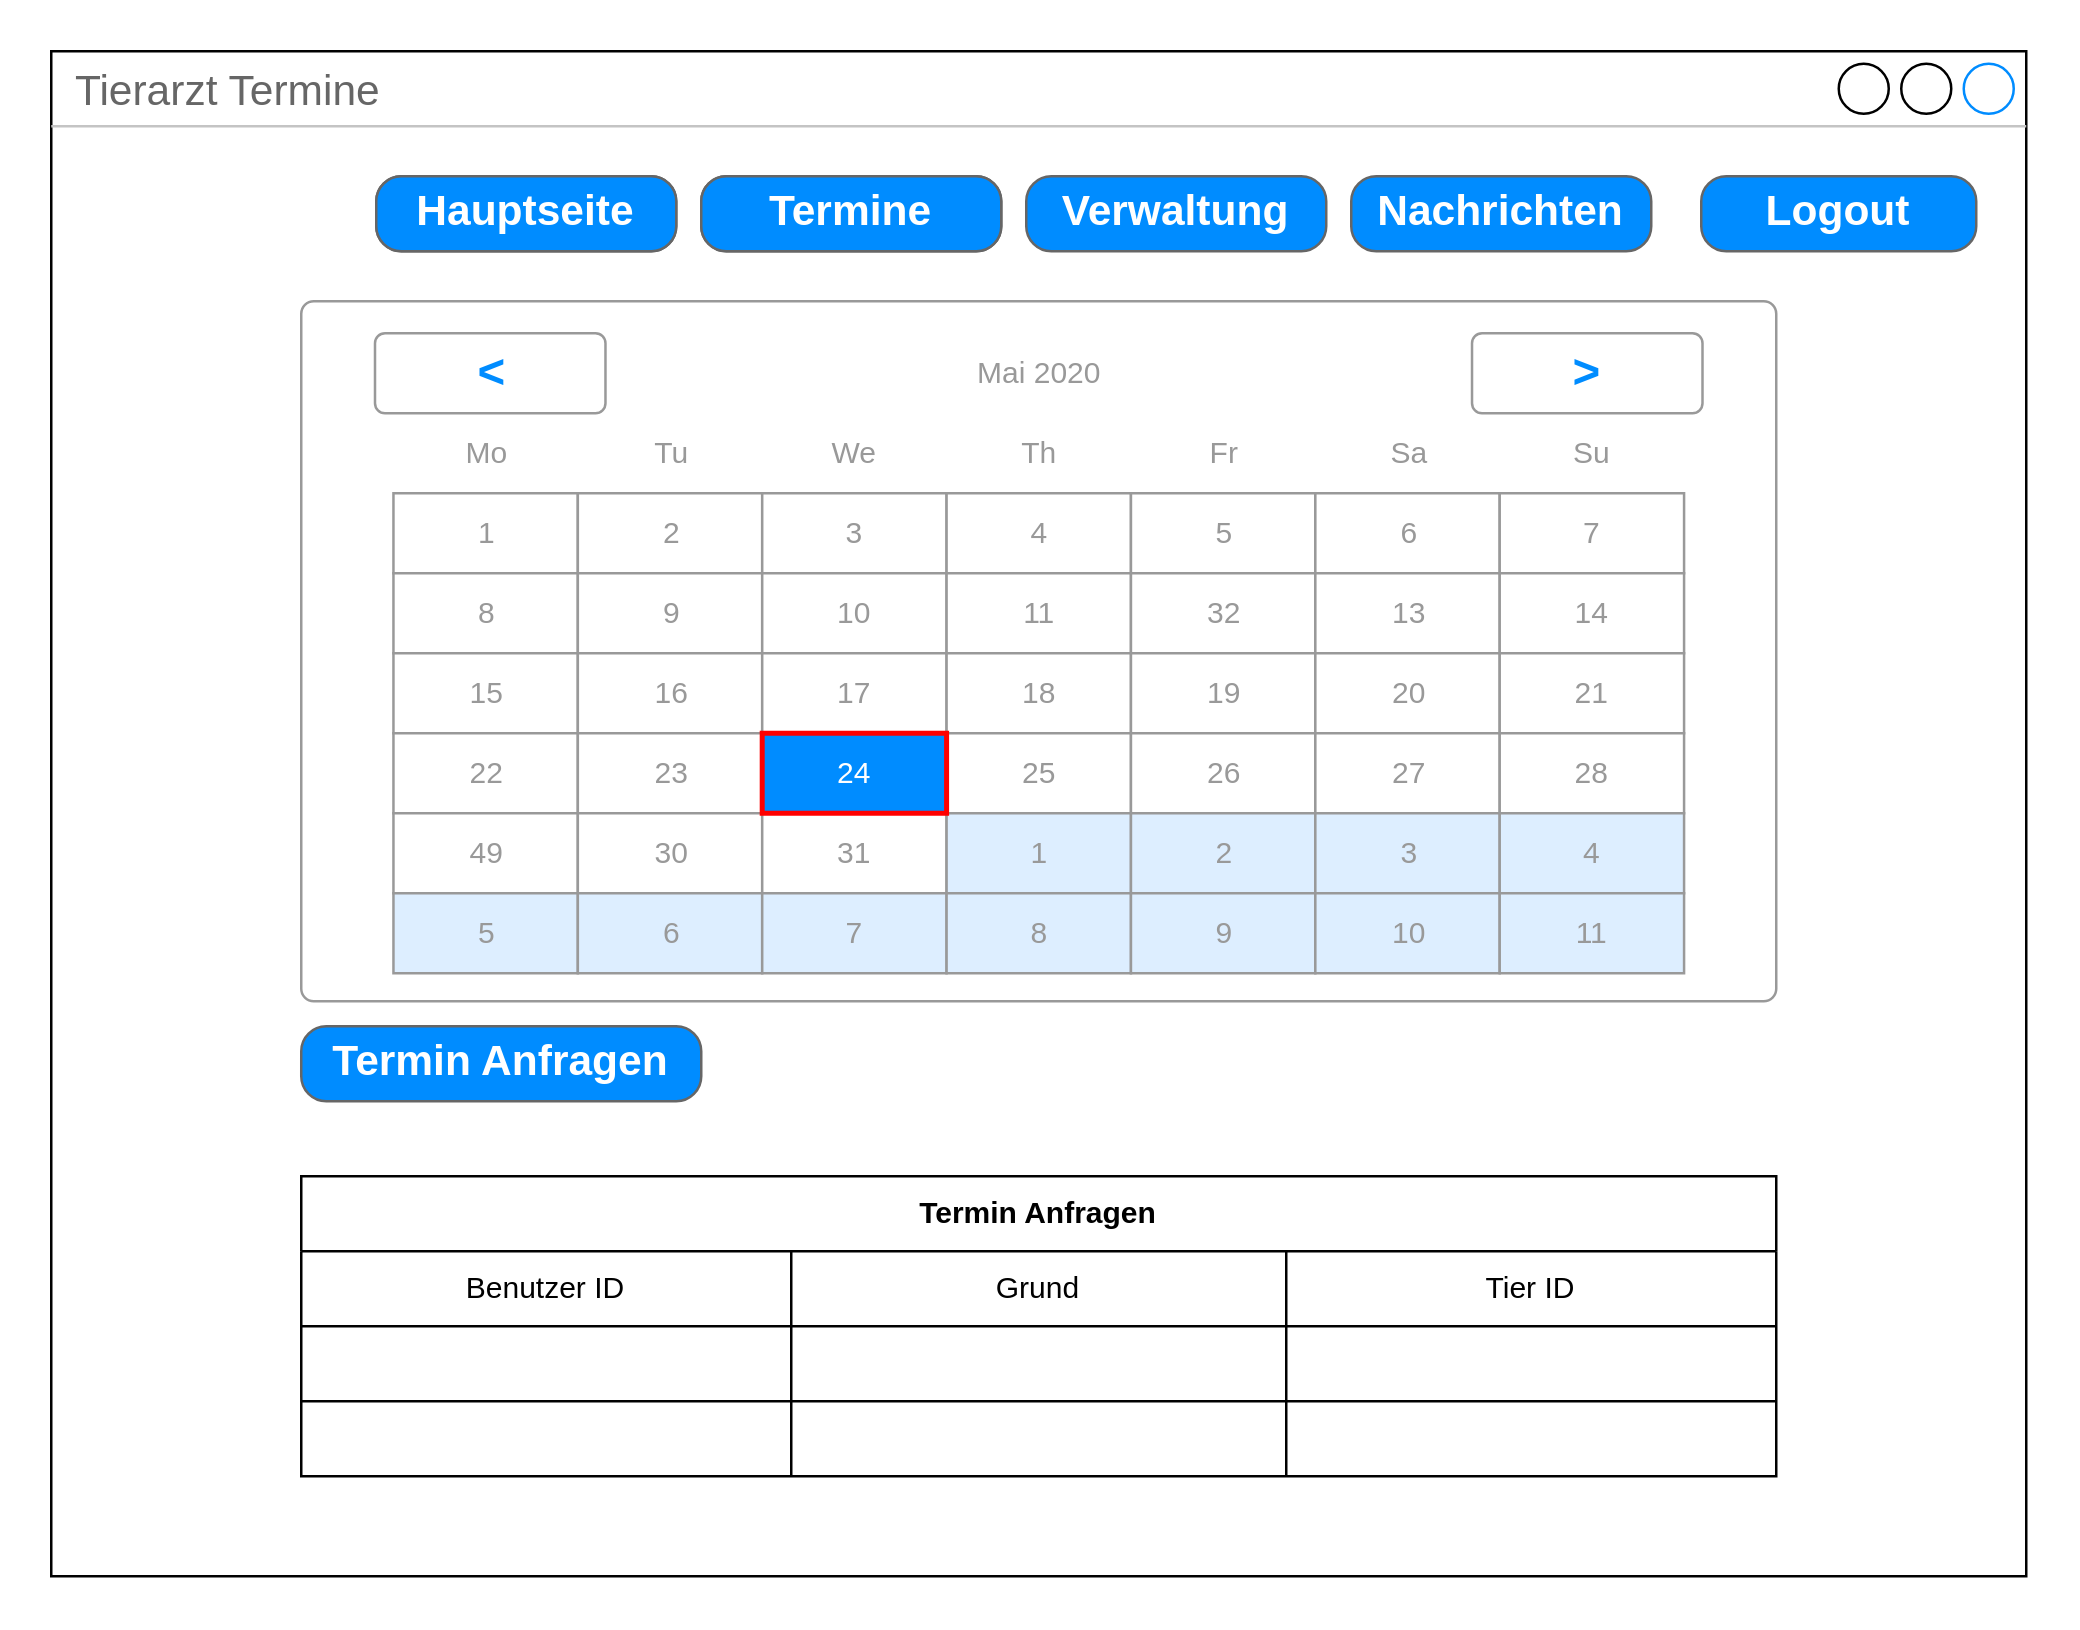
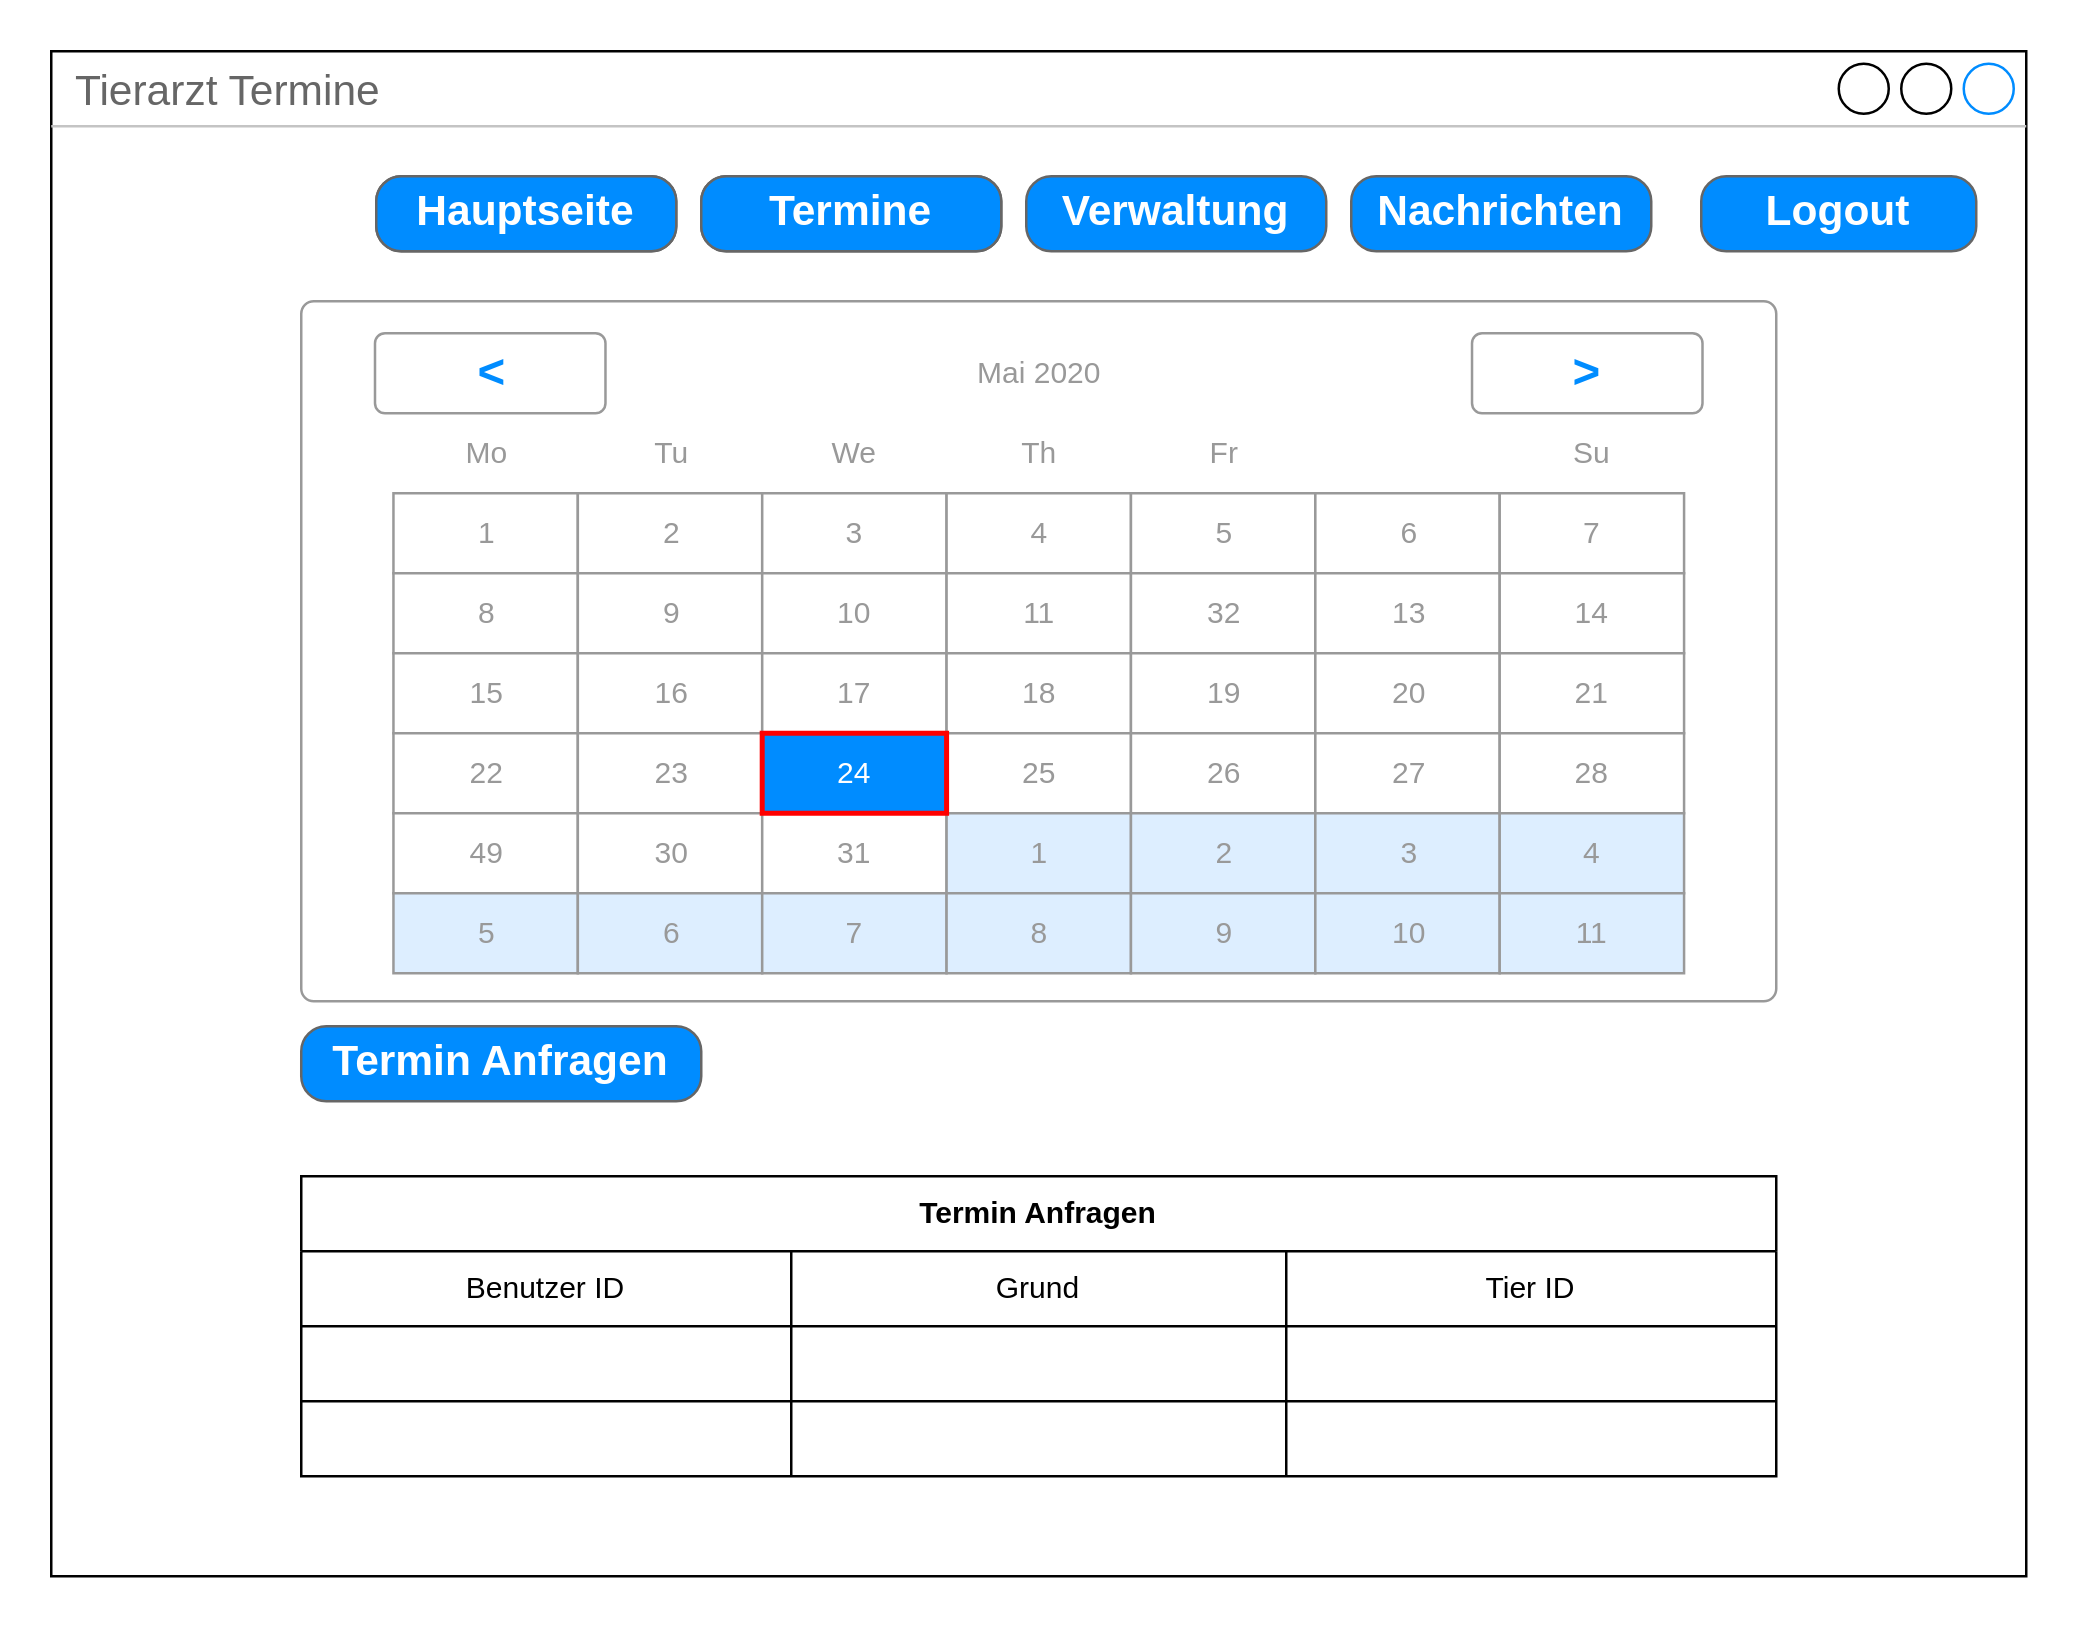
node "Sa": removed
